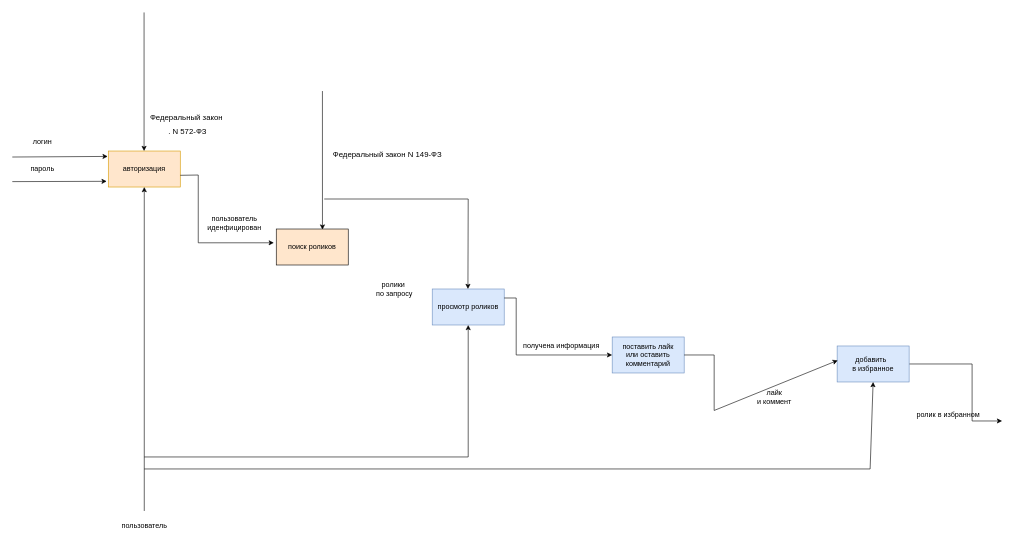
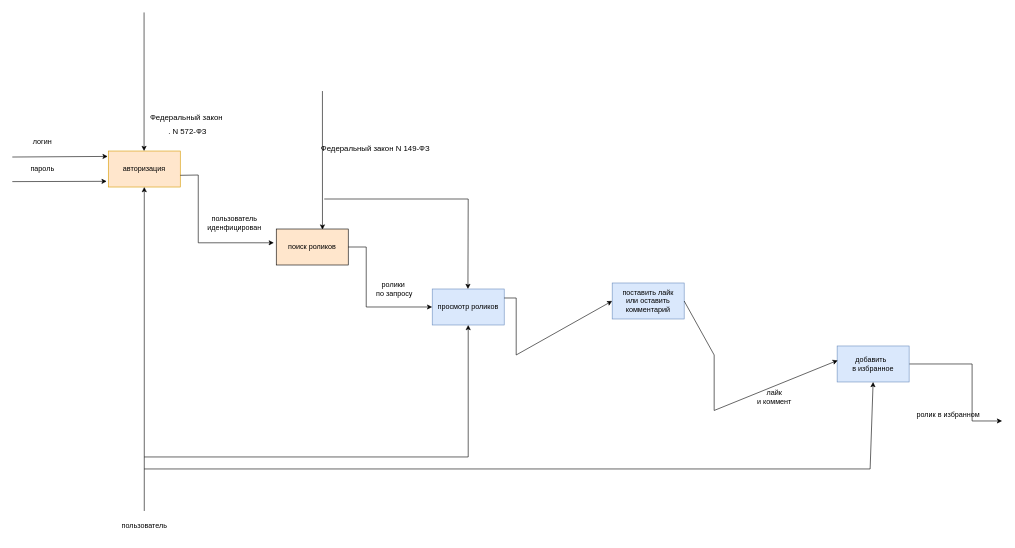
node "Федеральный закон N 149-ФЗ": moved (387, 154) -> (375, 148)
edge "поиск роликов" -> "просмотр роликов": added
node "получена информация": removed
node "поставить лайк или оставить комментарий": moved (648, 355) -> (648, 301)
